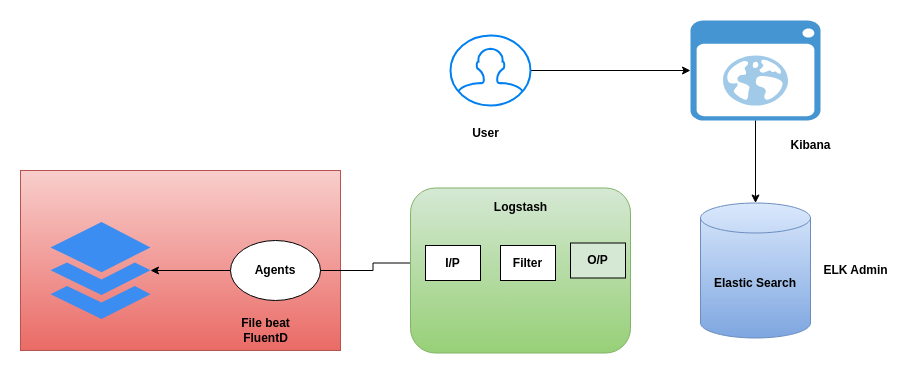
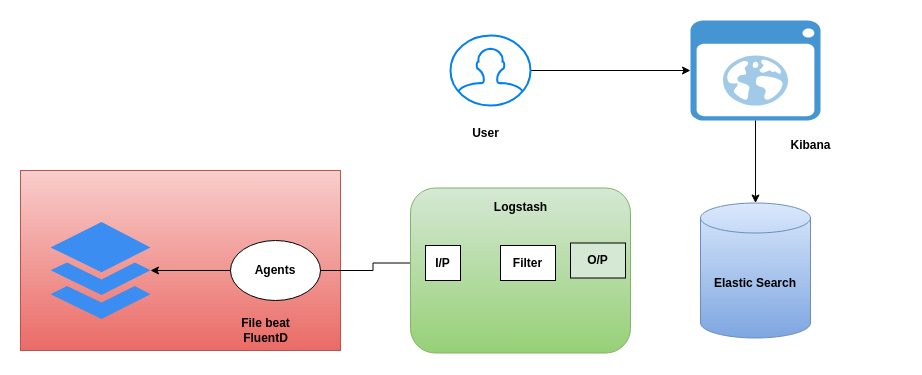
node "I/P": size 55x35 -> 35x35
node "ELK Admin": removed
